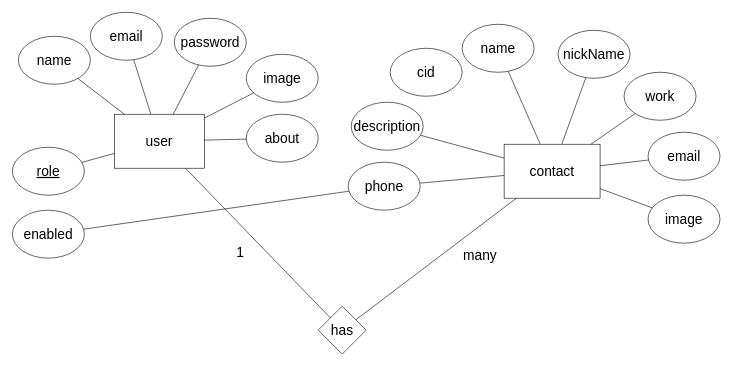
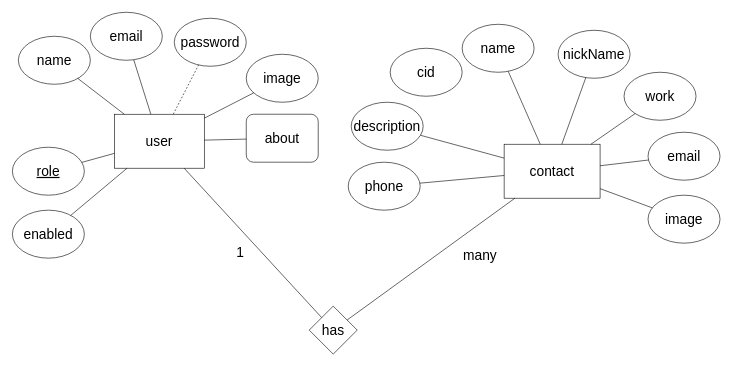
edge "password" -- "user": style solid -> dashed
node "about": shape ellipse -> rounded rectangle
edge "phone" -- "enabled": now "user" -- "enabled"
node "has": moved (342, 330) -> (333, 330)
